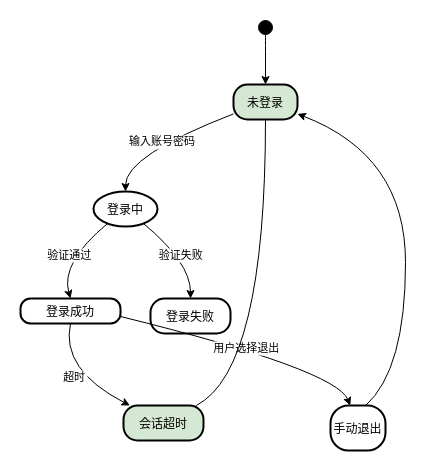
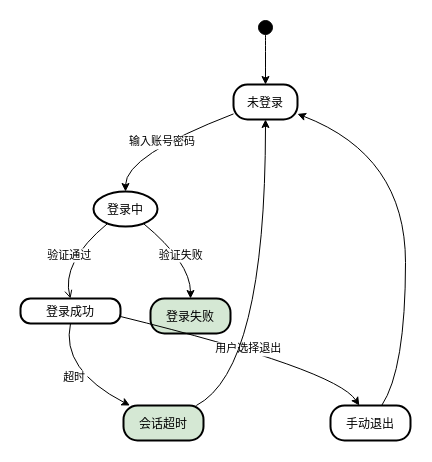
node "未登录": fillcolor #d5e8d4 -> #ffffff
edge "未登录" -- "会话超时": arrowhead none -> classic
edge "登录中" -> "登录成功": arrowhead classic -> open
node "登录失败": fillcolor #ffffff -> #d5e8d4
node "手动退出": size 55x45 -> 80x35
